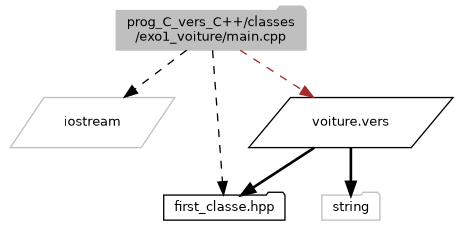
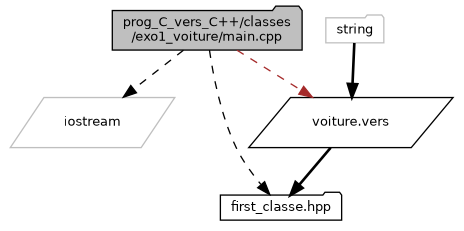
node "prog_C_vers_C++/classes /exo1_voiture/main.cpp": color grey75 -> black
edge "voiture.vers" -> "string": reversed
